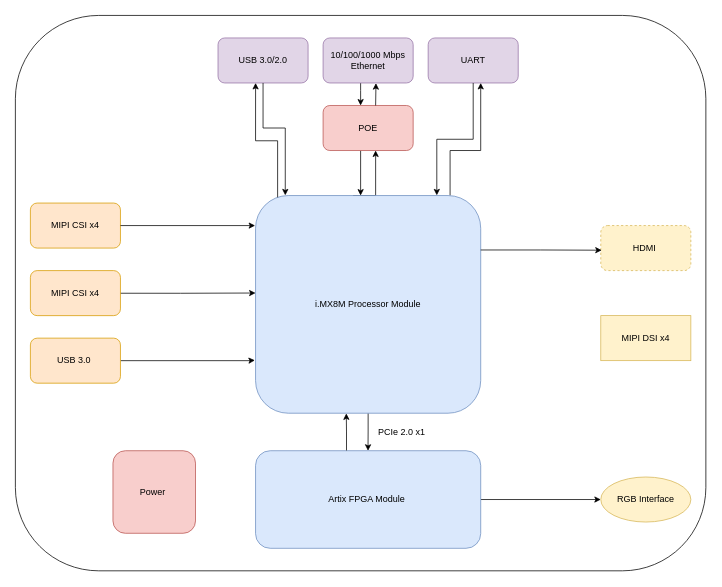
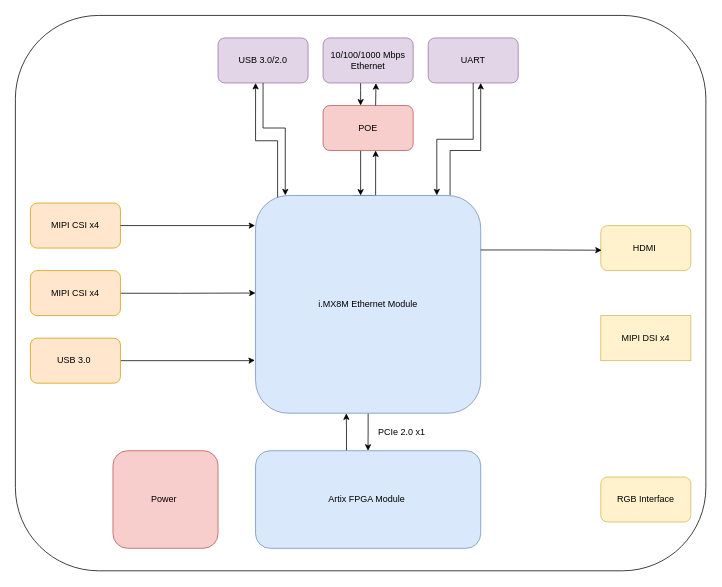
node "HDMI": style dashed -> solid
node "i.MX8M Processor Module": label "i.MX8M Processor Module" -> "i.MX8M Ethernet Module"
node "Power": size 83x83 -> 105x98
edge "Artix FPGA Module" -> "RGB Interface": removed
node "RGB Interface": shape ellipse -> rounded rectangle
